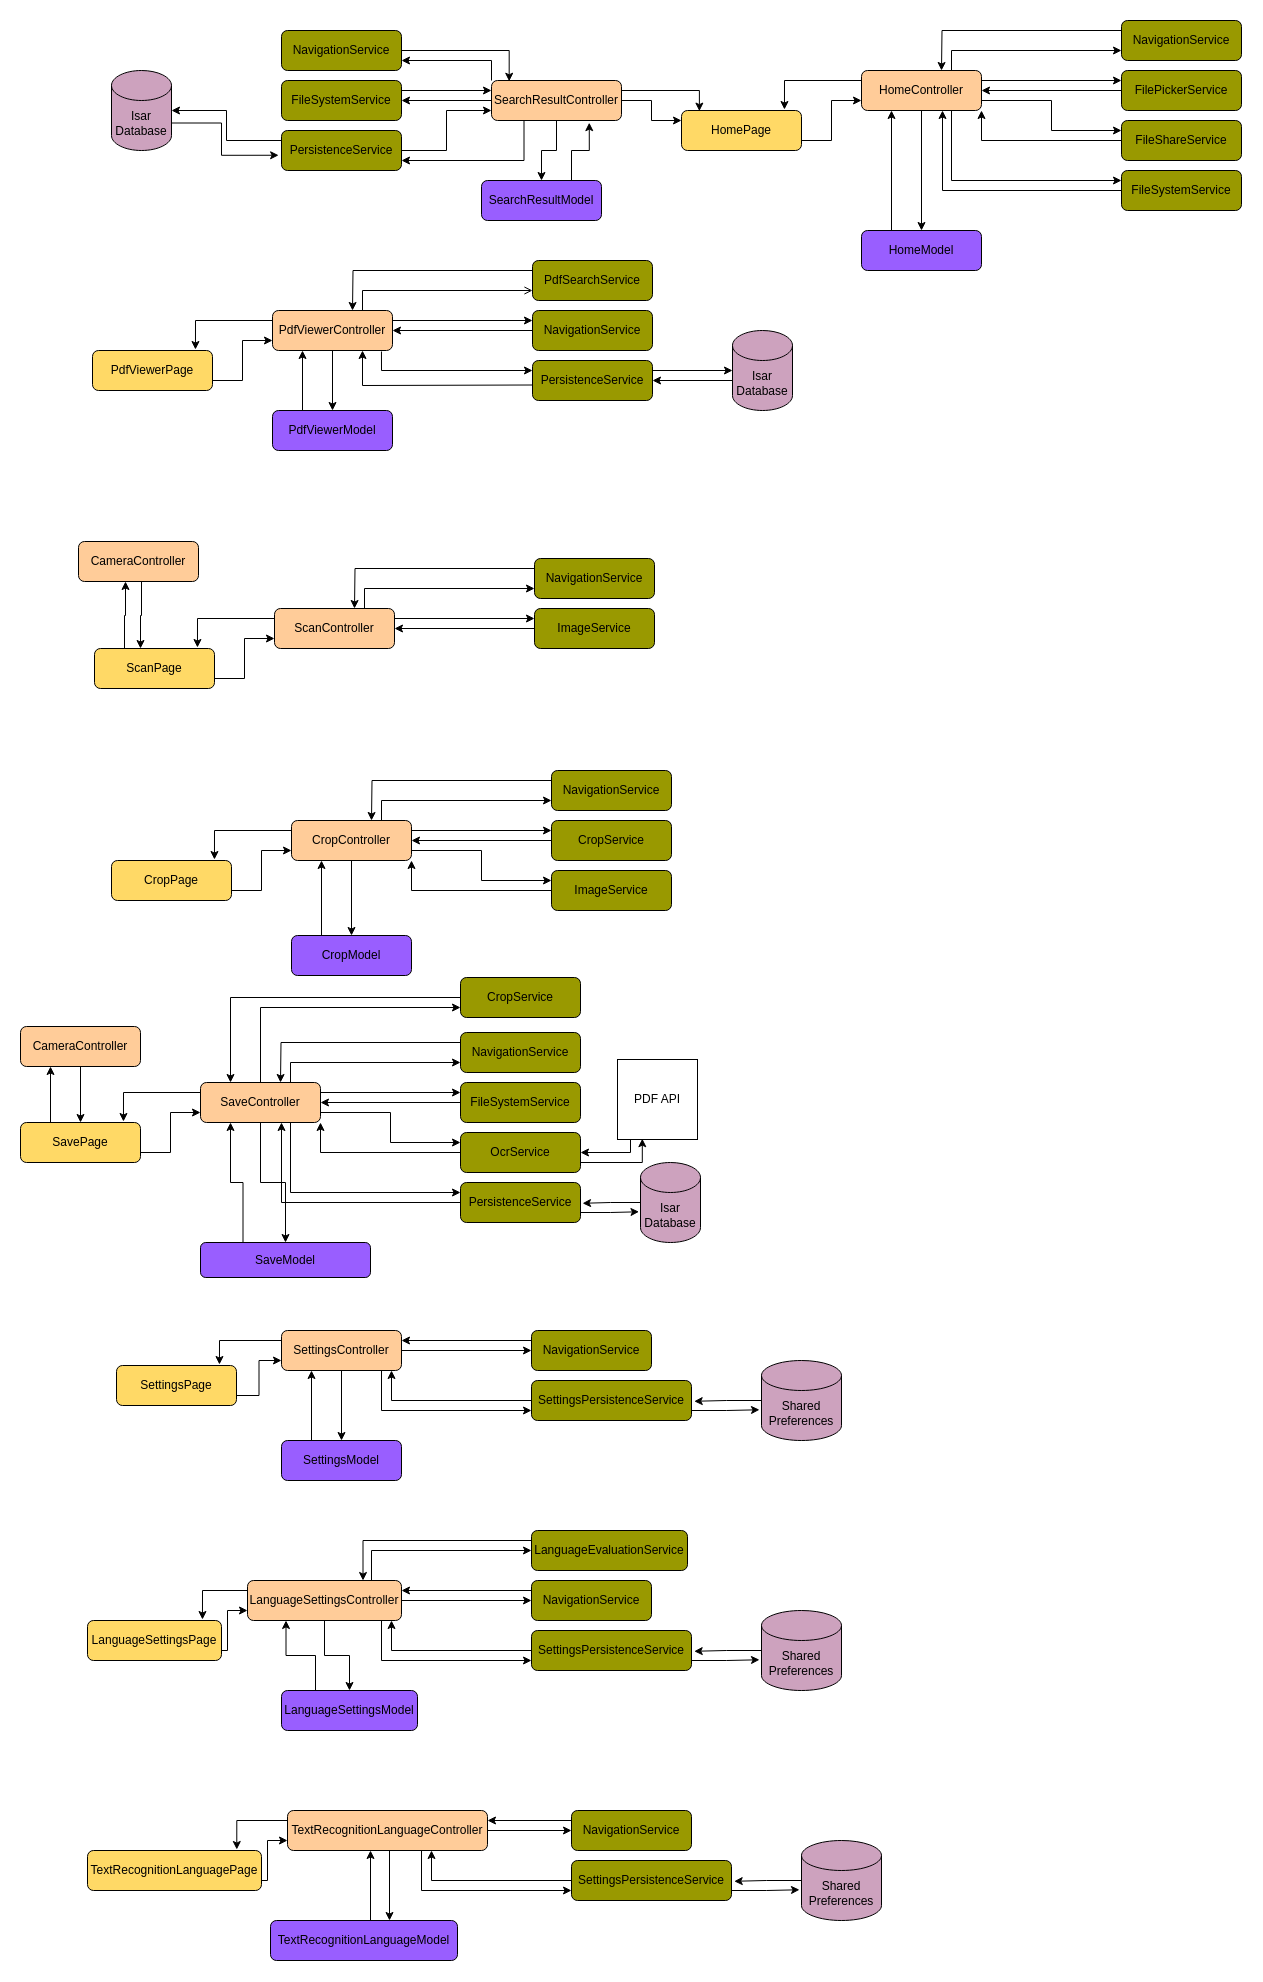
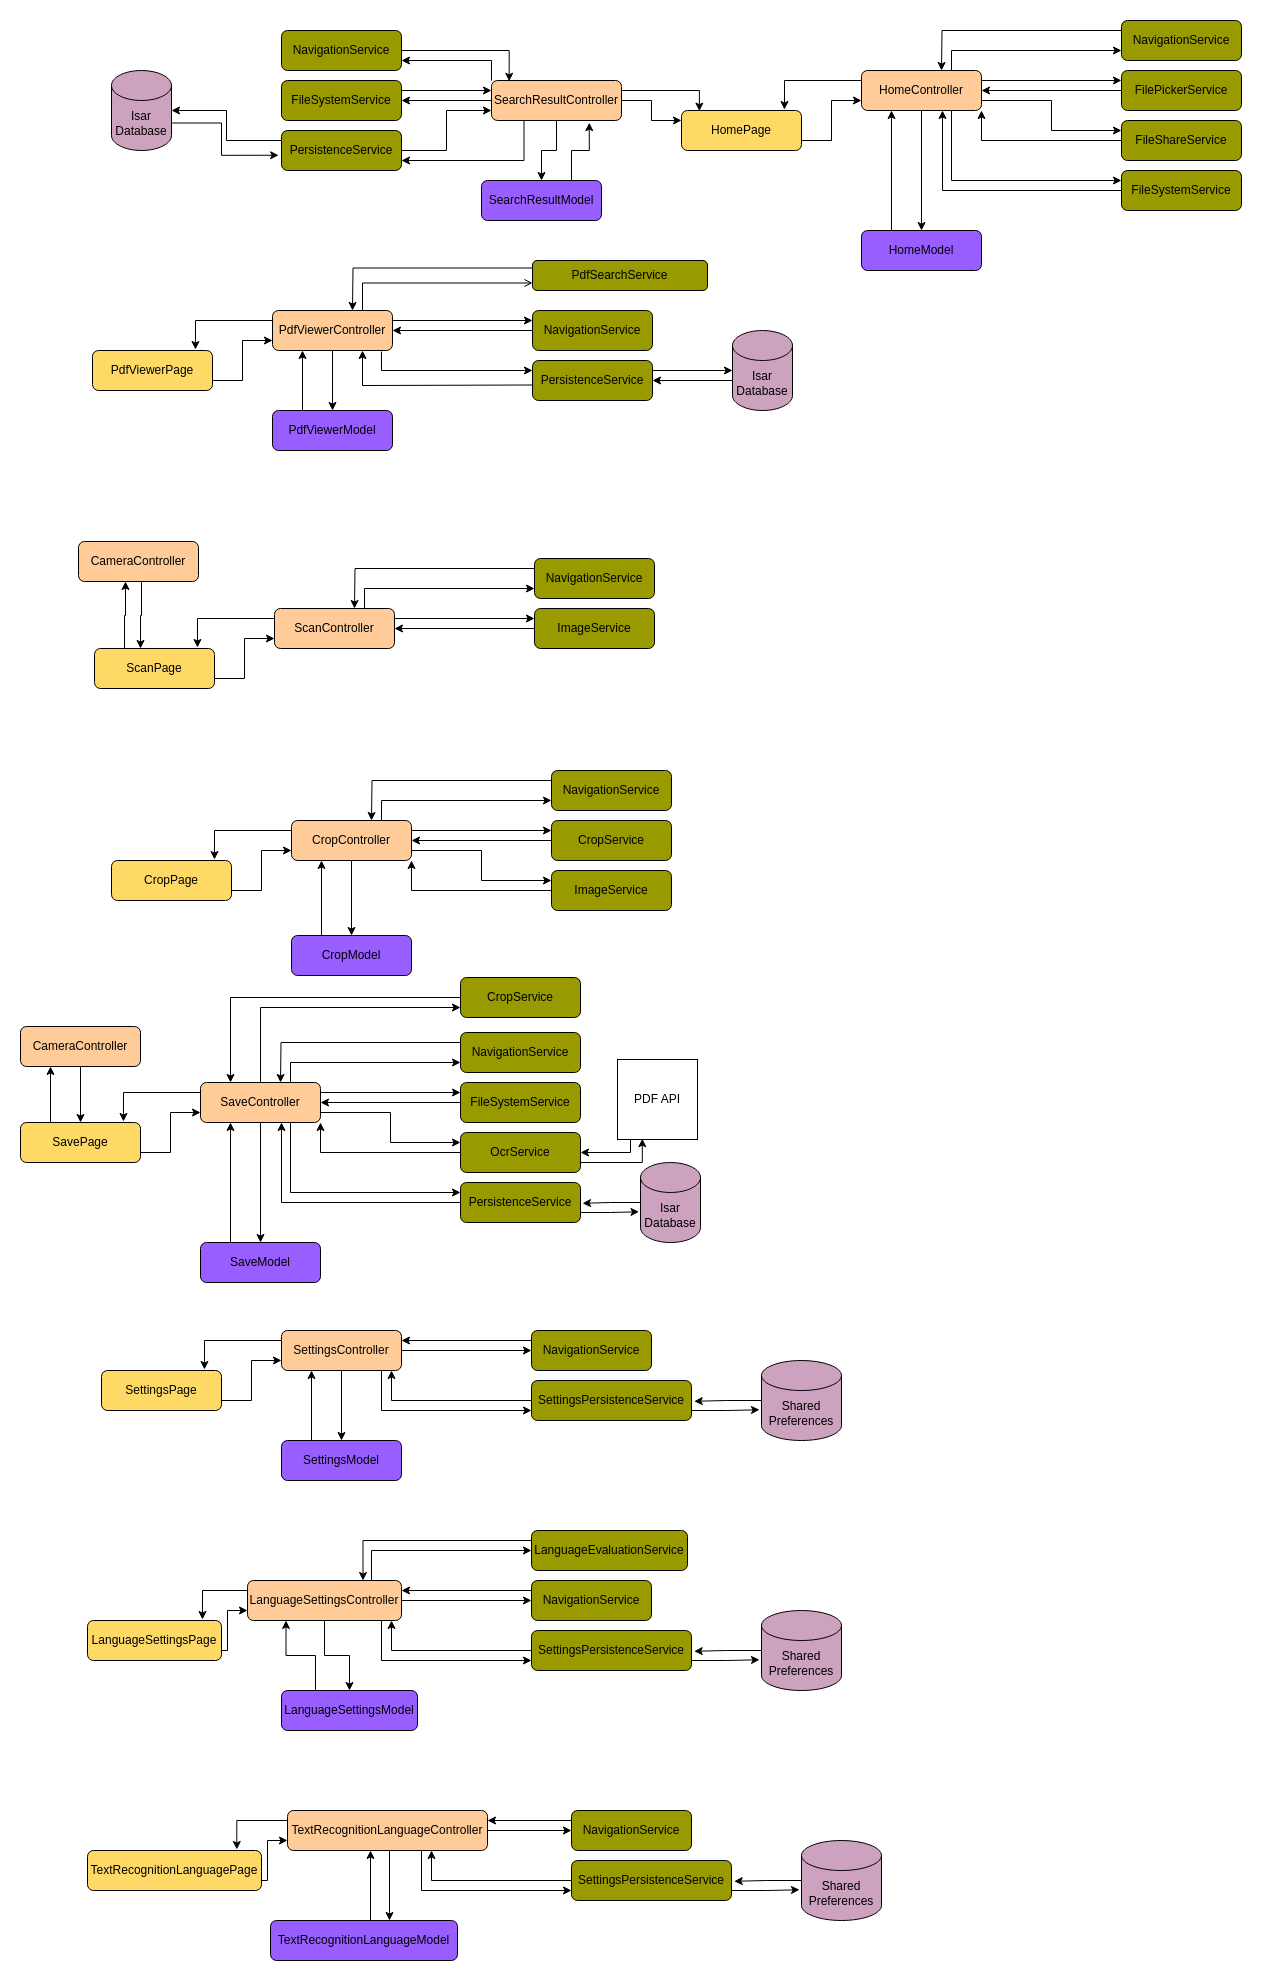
node "PdfSearchService": size 120x40 -> 175x30
node "SaveModel": size 170x35 -> 120x40
node "SettingsPage": moved (177, 1386) -> (162, 1391)
